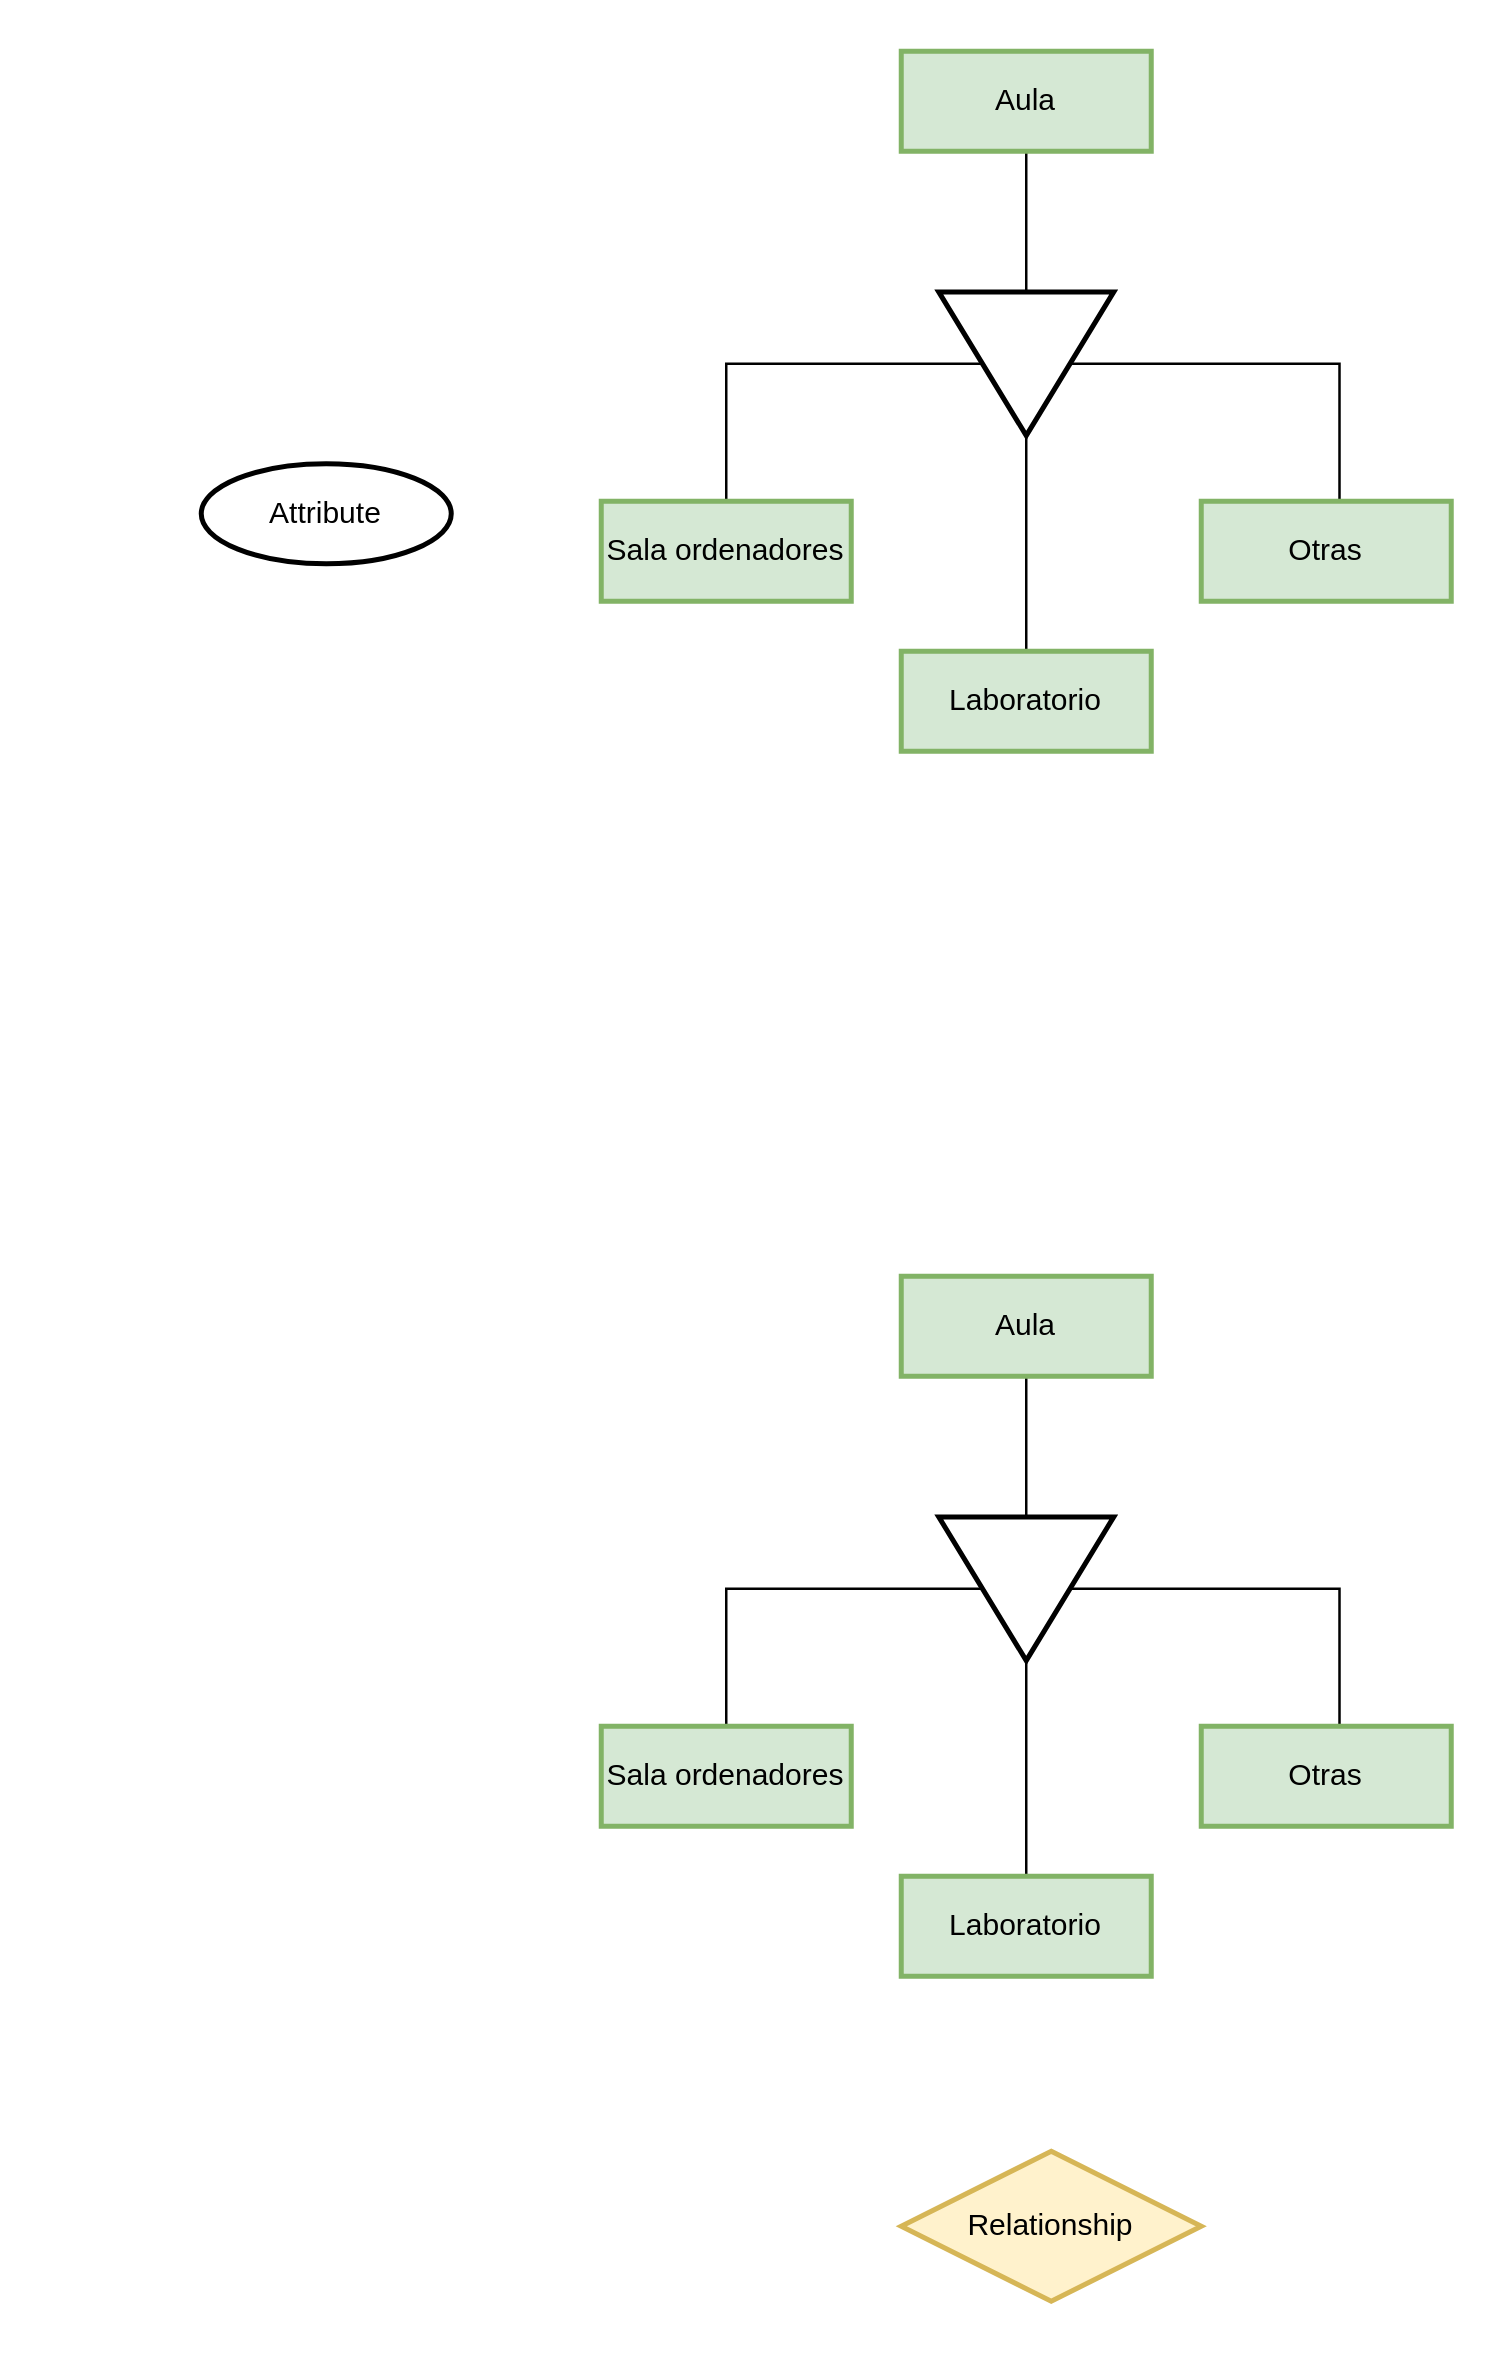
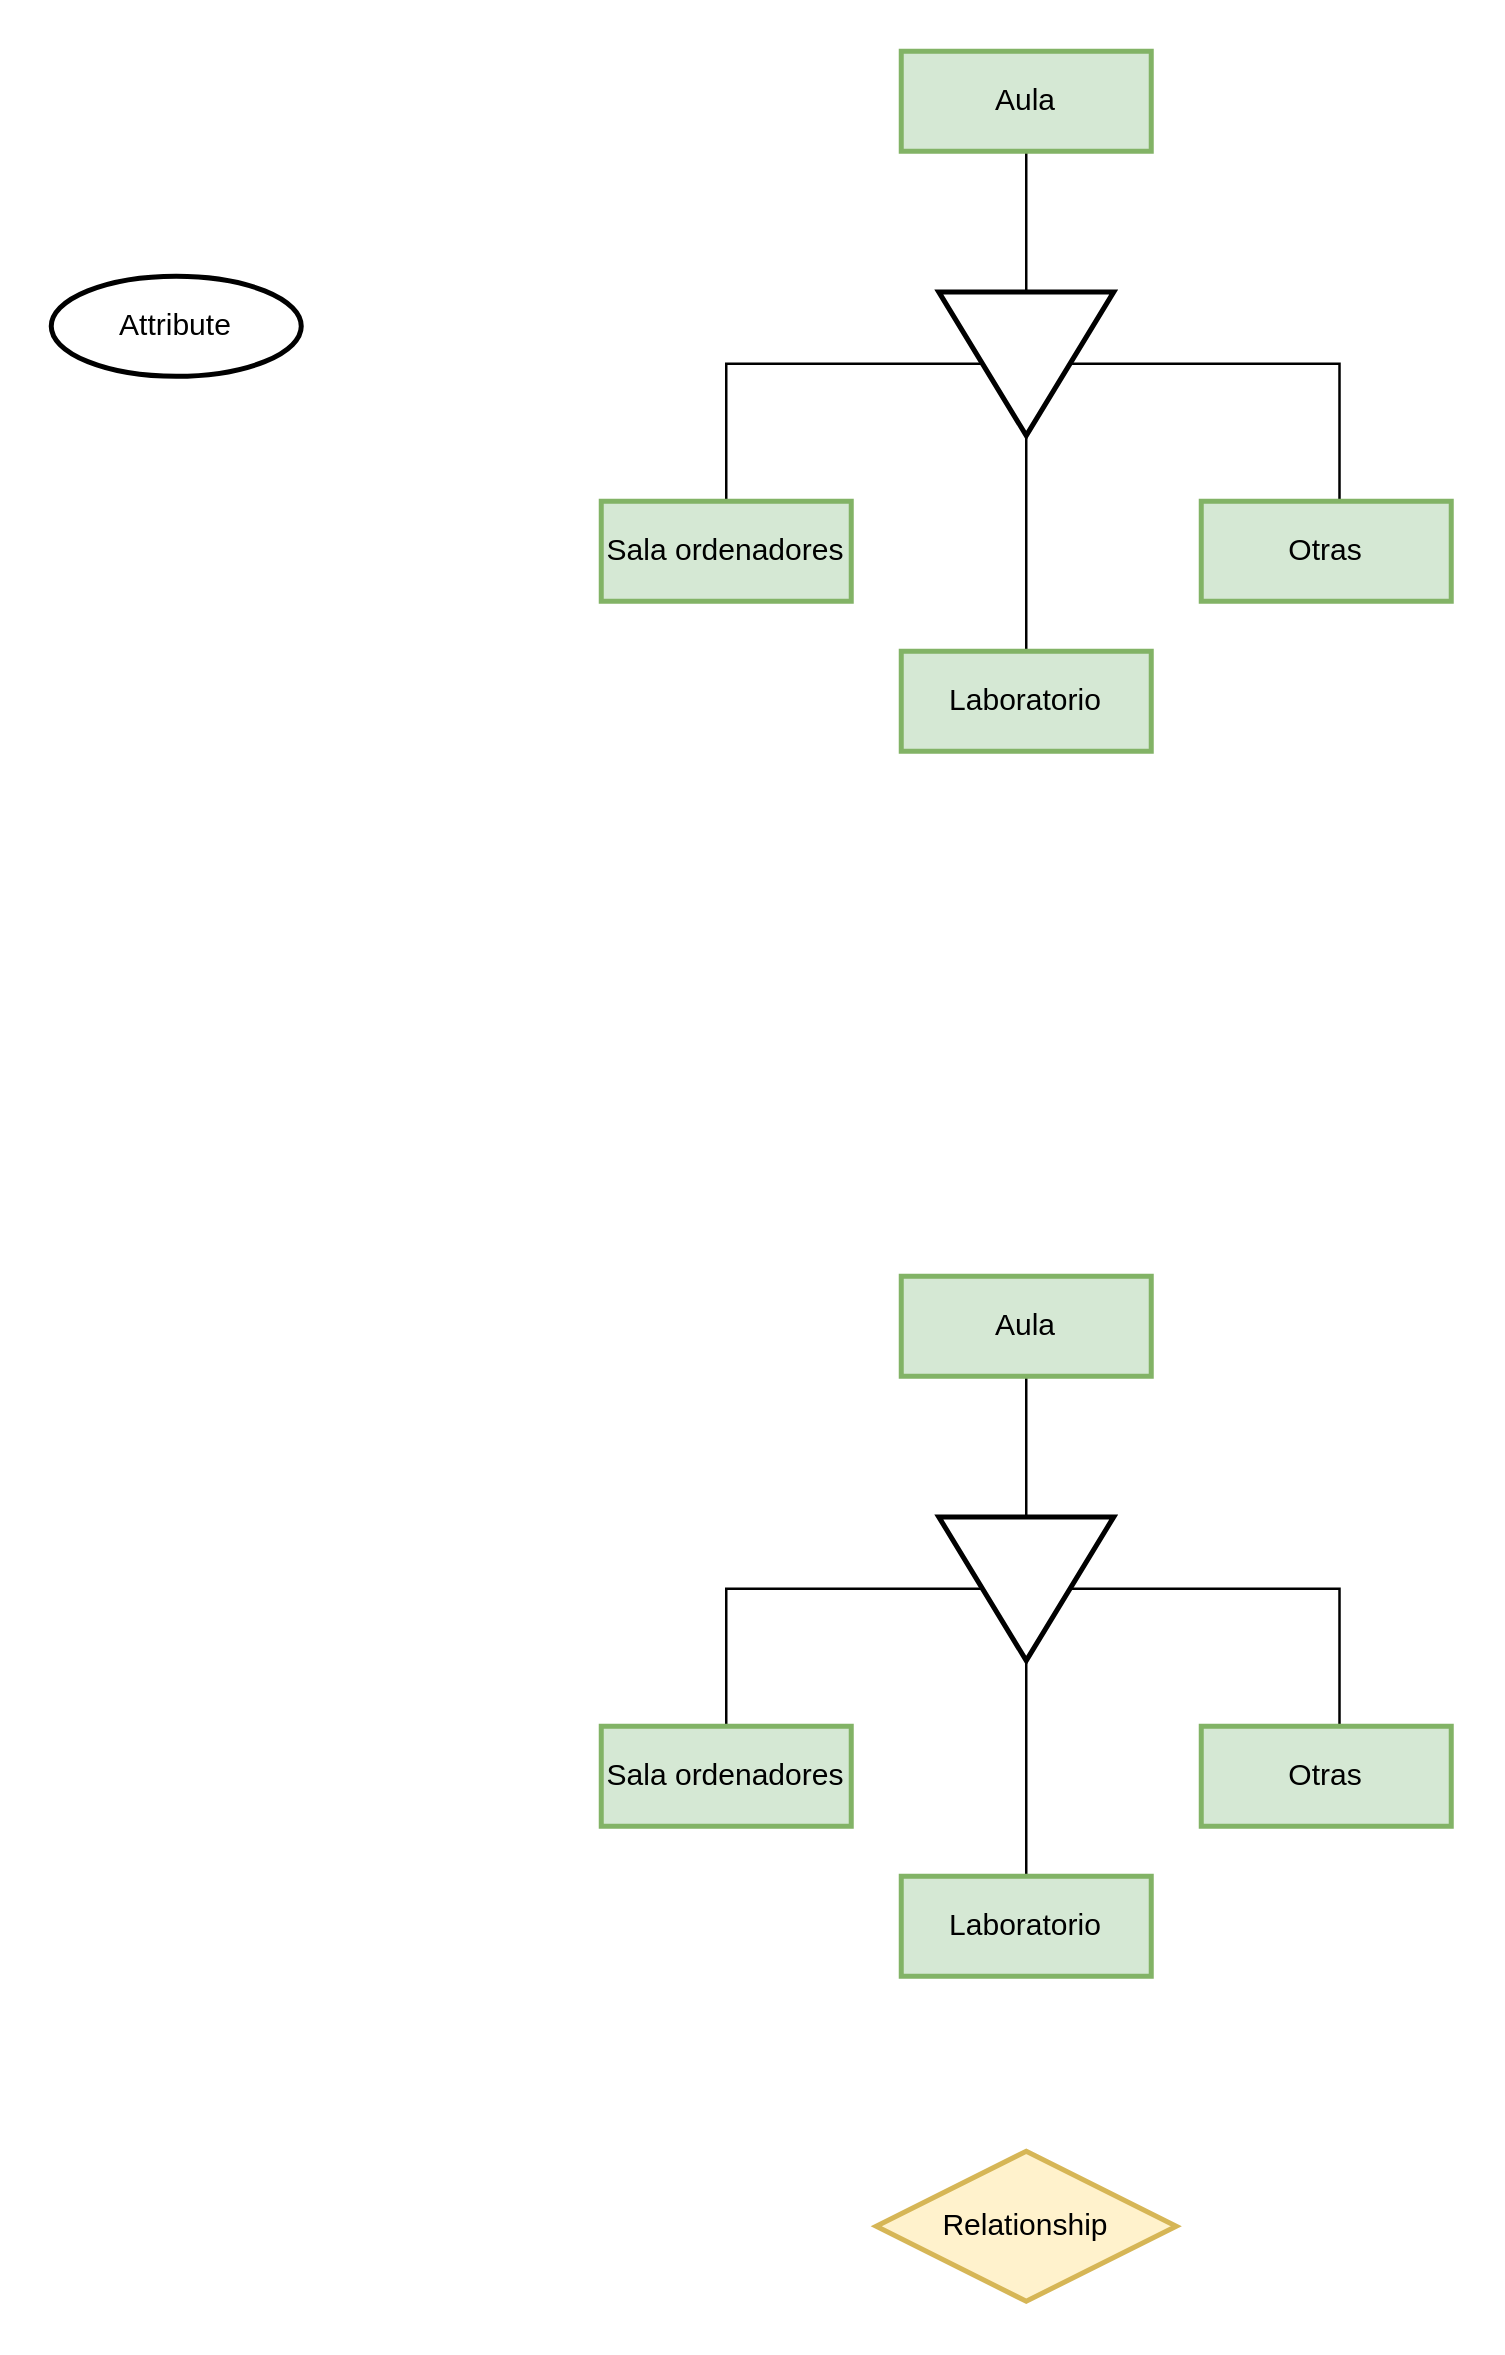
node "Attribute": moved (326, 514) -> (176, 326)
node "Relationship": moved (1051, 2226) -> (1026, 2226)
